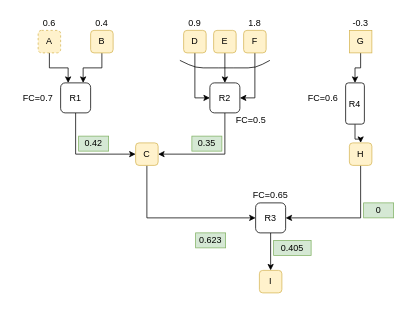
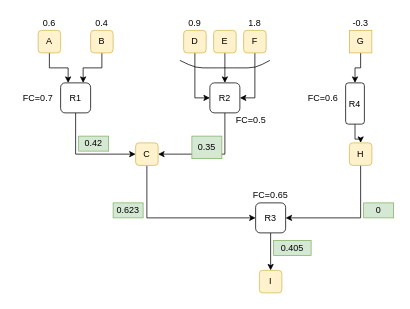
node "A": style dashed -> solid
node "0.35": size 30x15 -> 30x23
node "0.623": moved (210, 240) -> (128, 210)
